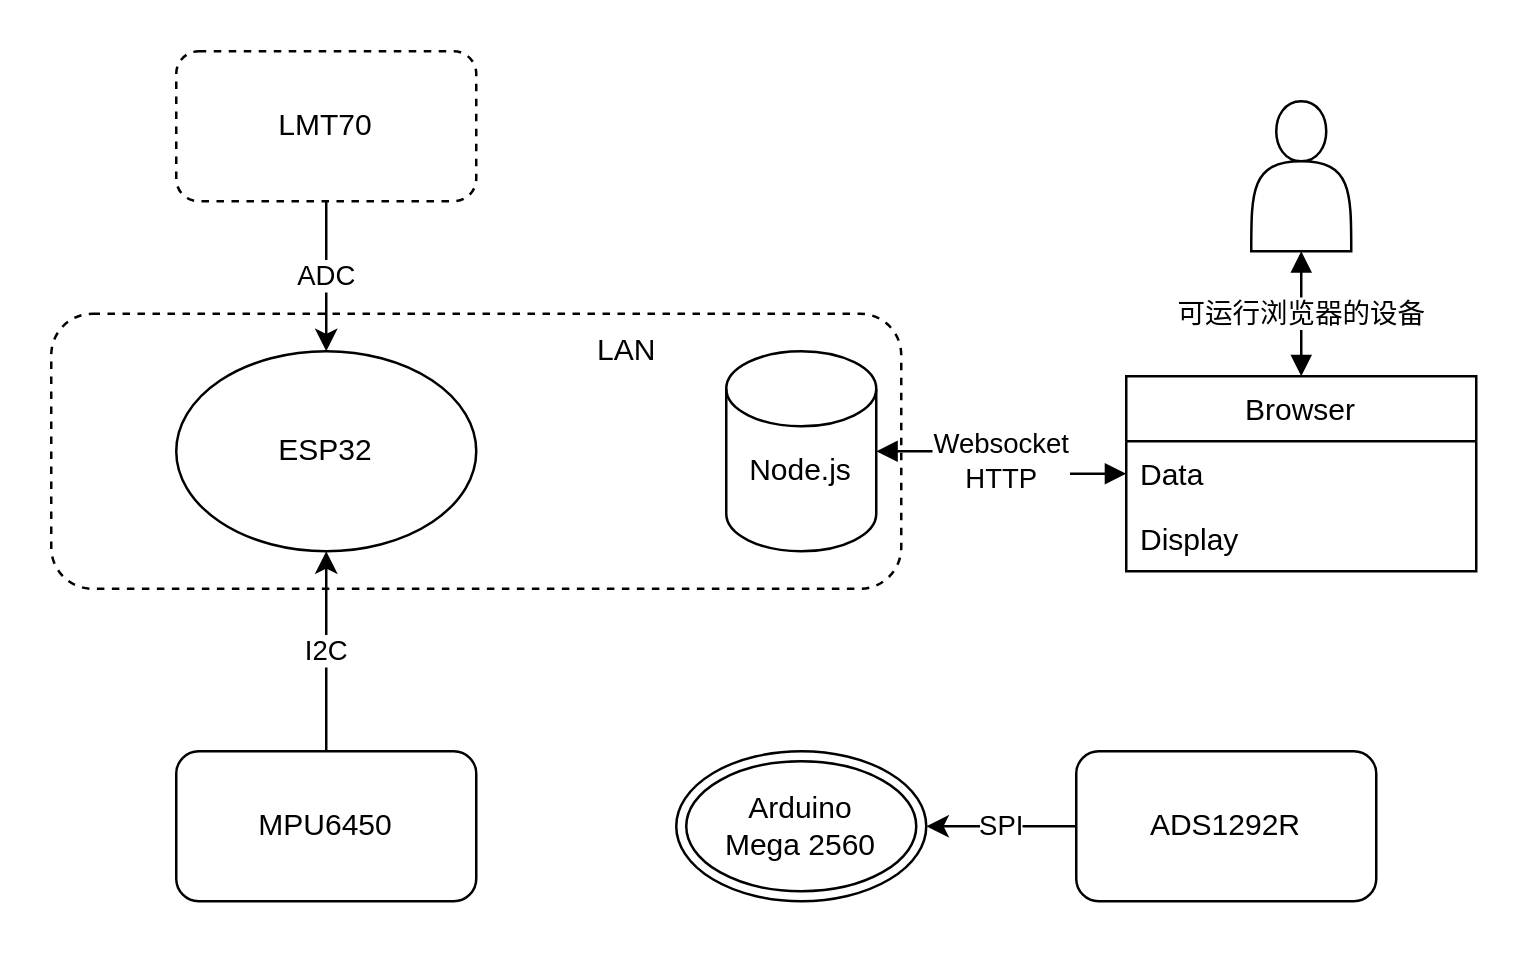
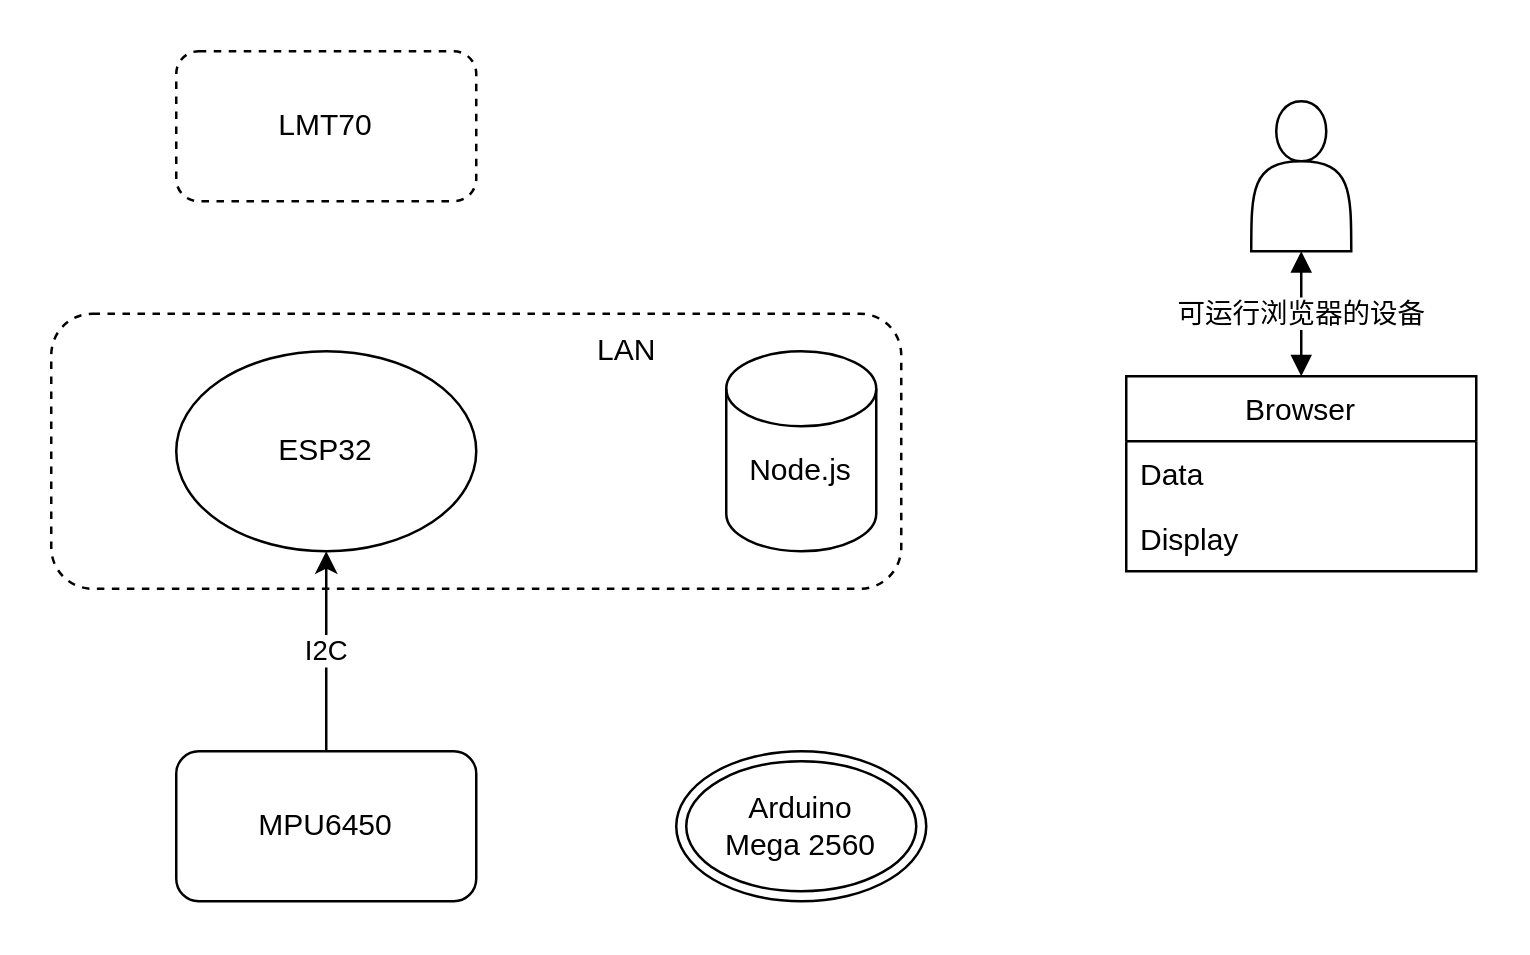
edge "LMT70" -> "ESP32": removed, label "ADC"
edge "Node.js" -- "Browser": removed, label "Websocket HTTP"
edge "ADS1292R" -> "Arduino Mega 2560": removed, label "SPI"
node "ADS1292R": removed
